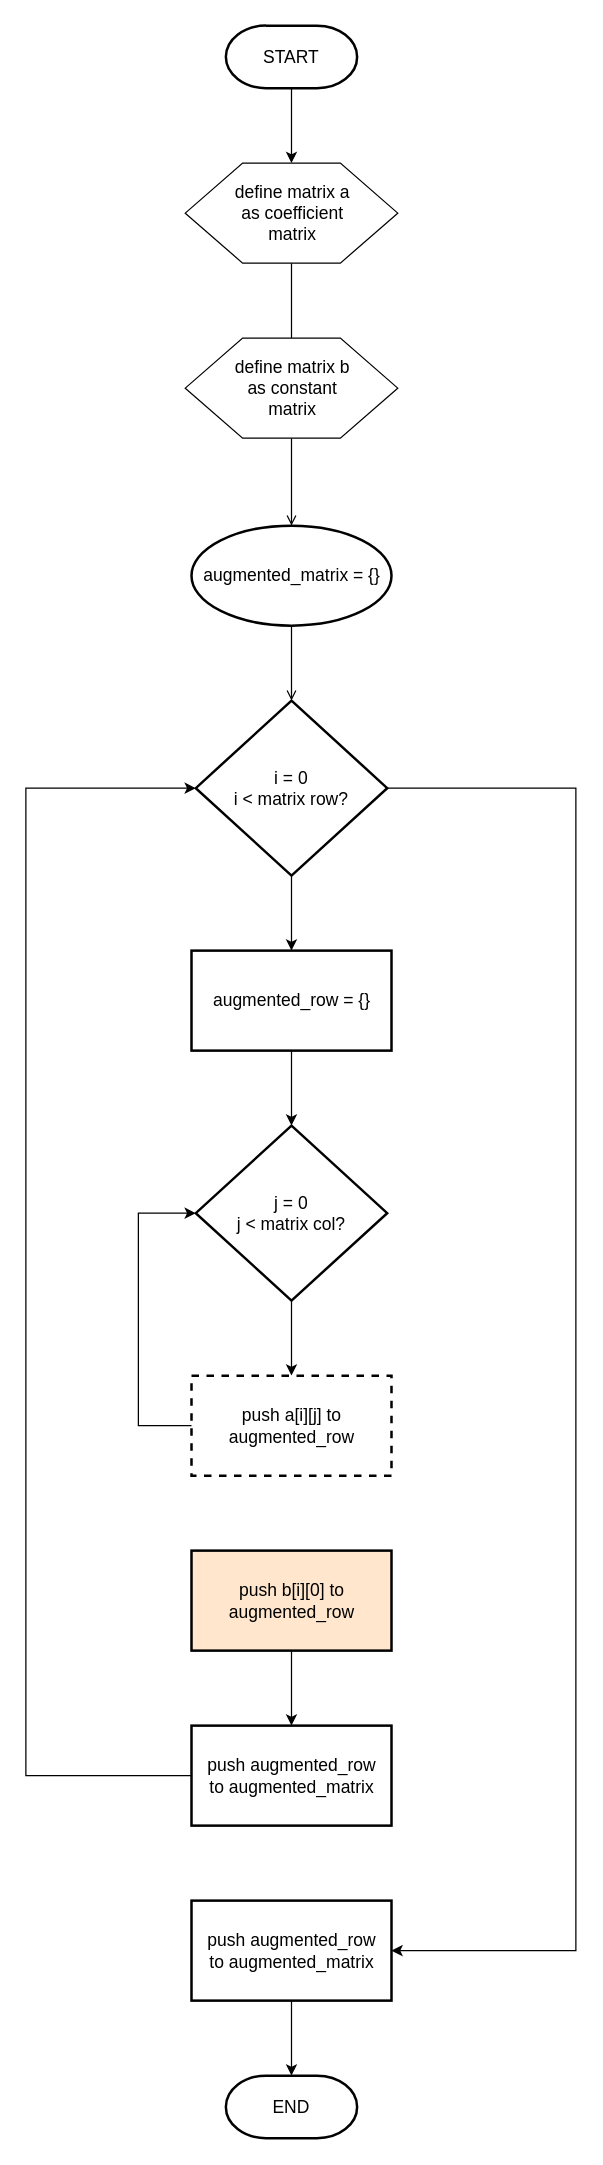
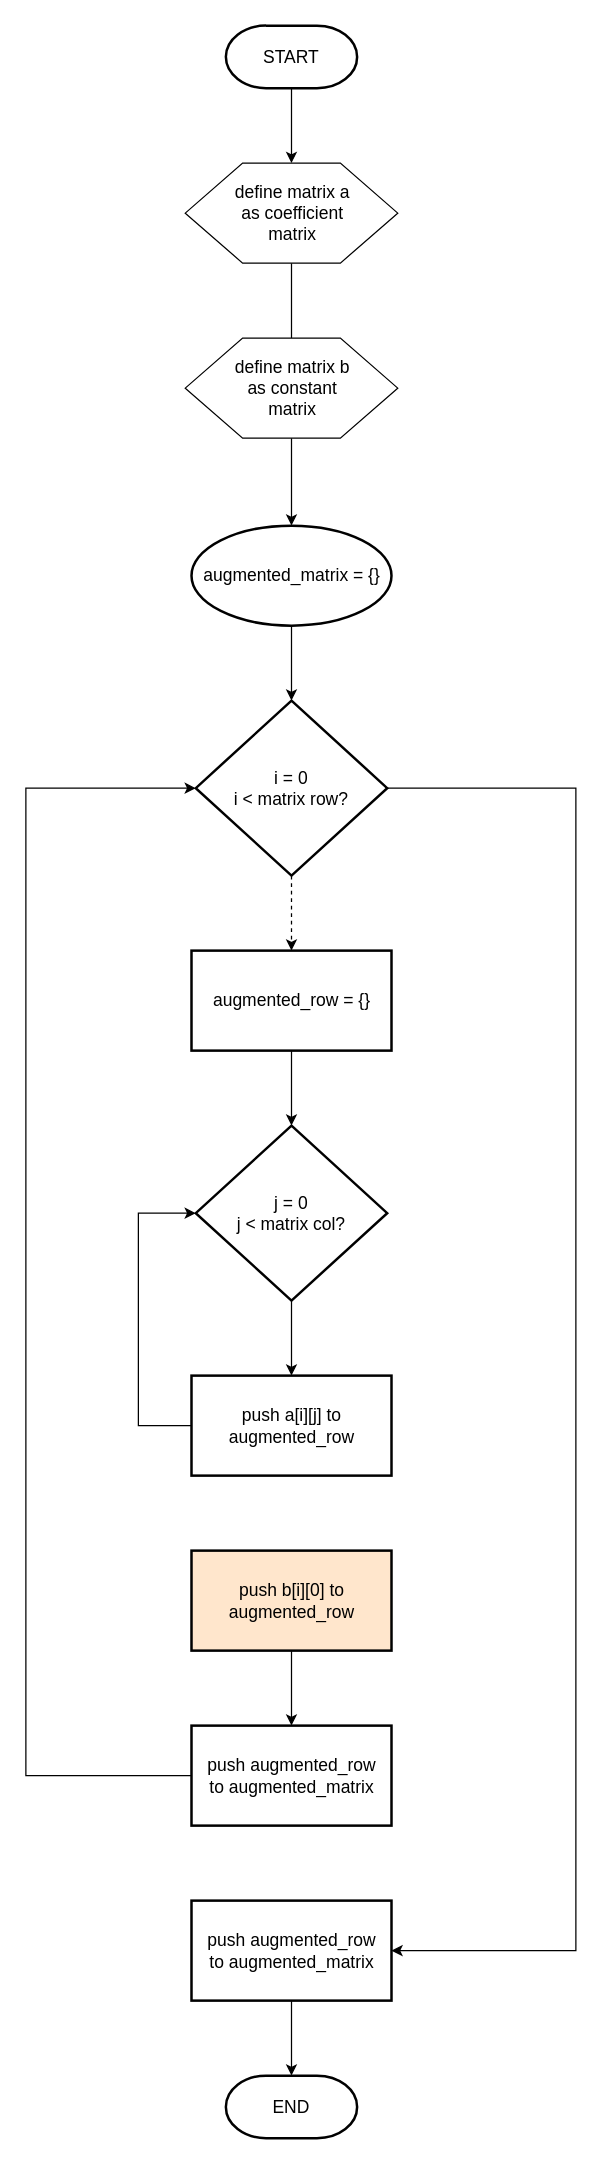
edge "define matrix b as constant matrix" -> "augmented_matrix = {}": arrowhead open -> classic
edge "augmented_matrix = {}" -> "i = 0 i < matrix row?": arrowhead open -> classic
edge "i = 0 i < matrix row?" -> "augmented_row = {}": style solid -> dashed
node "push a[i][j] to augmented_row": style dashed -> solid
